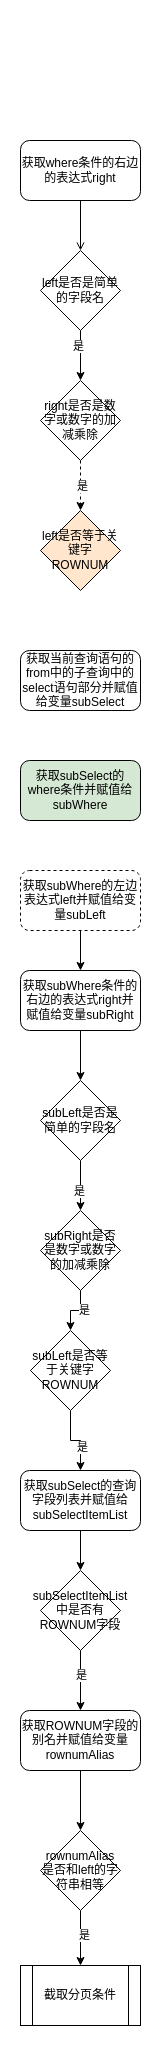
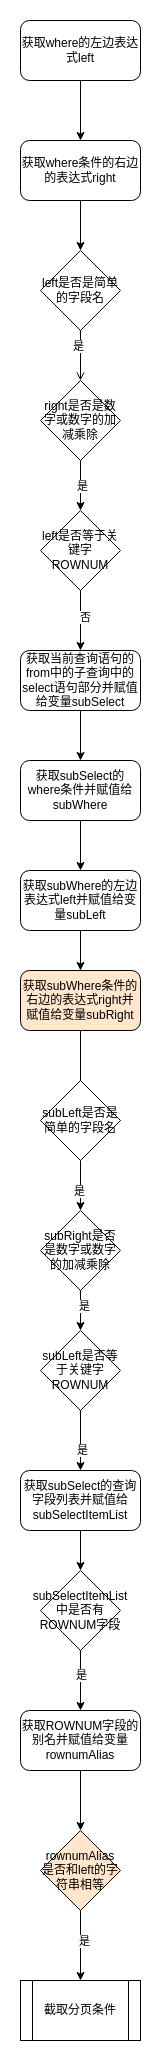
node "获取where的左边表达式left": added
edge "获取where的左边表达式left" -> "获取where条件的右边的表达式right": added
edge "获取where条件的右边的表达式right" -> "left是否是简单的字段名": arrowhead open -> classic
edge "left是否是简单的字段名" -> "right是否是数字或数字的加减乘除": arrowhead classic -> open
edge "right是否是数字或数字的加减乘除" -> "left是否等于关键字ROWNUM": style dashed -> solid
node "left是否等于关键字ROWNUM": fillcolor #ffe6cc -> #ffffff
edge "left是否等于关键字ROWNUM" -> "获取当前查询语句的from中的子查询中的select语句部分并赋值给变量subSelect": added, label "否"
edge "获取当前查询语句的from中的子查询中的select语句部分并赋值给变量subSelect" -> "获取subSelect的where条件并赋值给subWhere": added
node "获取subSelect的where条件并赋值给subWhere": fillcolor #d5e8d4 -> #ffffff
edge "获取subSelect的where条件并赋值给subWhere" -> "获取subWhere的左边表达式left并赋值给变量subLeft": added
node "获取subWhere的左边表达式left并赋值给变量subLeft": style dashed -> solid
node "获取subWhere条件的右边的表达式right并赋值给变量subRight": fillcolor #ffffff -> #ffe6cc
edge "获取subWhere条件的右边的表达式right并赋值给变量subRight" -> "subLeft是否是简单的字段名": arrowhead classic -> none
node "subLeft是否等于关键字ROWNUM": moved (71, 1371) -> (81, 1371)
node "rownumAlias是否和left的字符串相等": fillcolor #ffffff -> #ffe6cc
node "截取分页条件": moved (81, 1996) -> (81, 2011)
